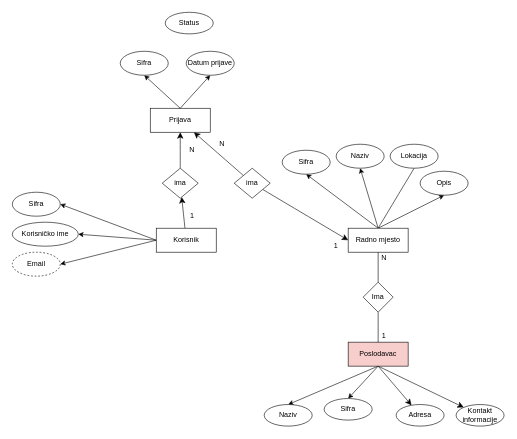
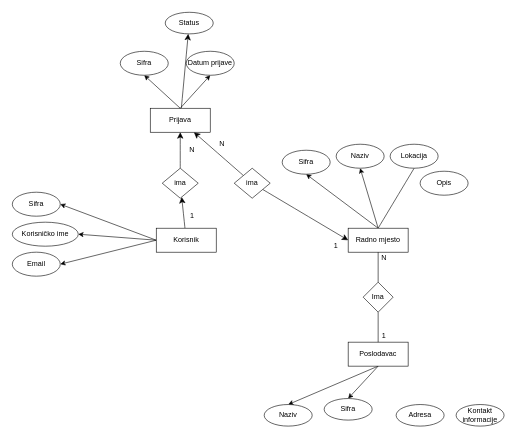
edge "Prijava" -> "Status": added
edge "Radno mjesto" -> "Opis": removed
node "Email": style dashed -> solid
node "Poslodavac": fillcolor #f8cecc -> #ffffff
edge "Poslodavac" -> "Adresa": removed
edge "Poslodavac" -> "Kontakt informacije": removed
